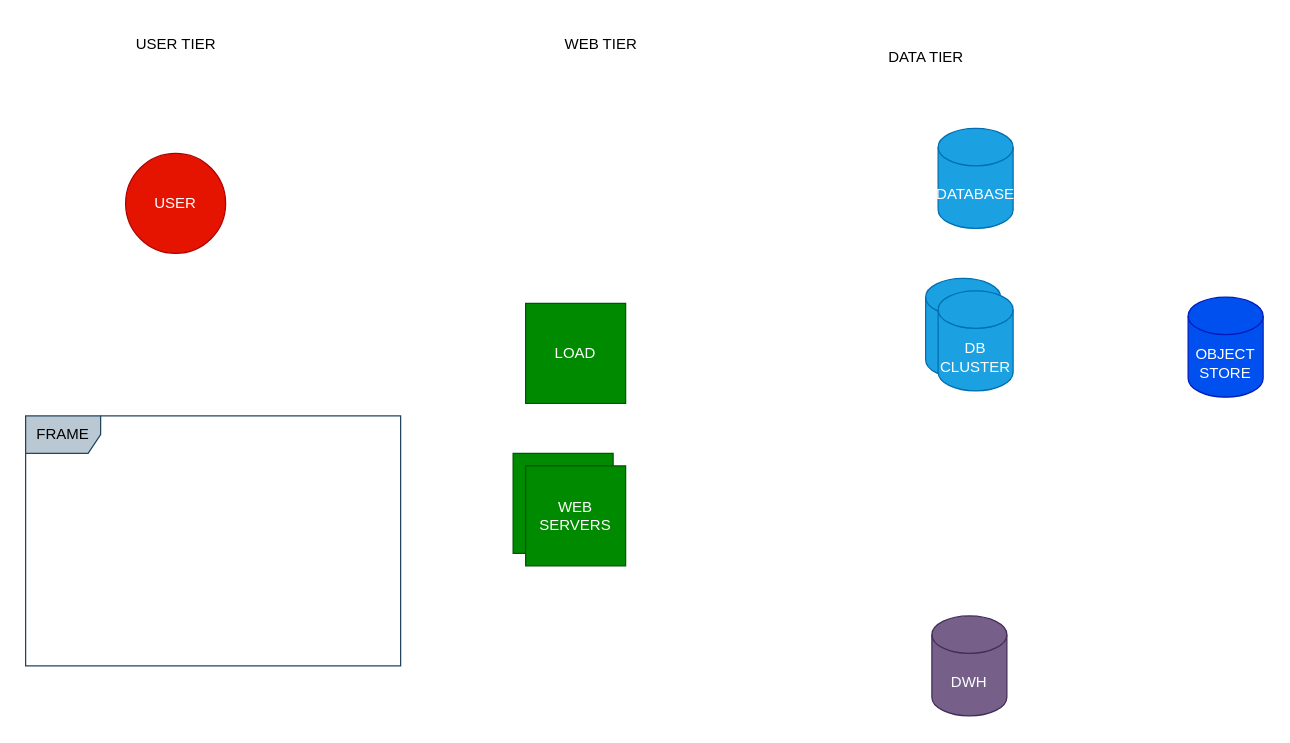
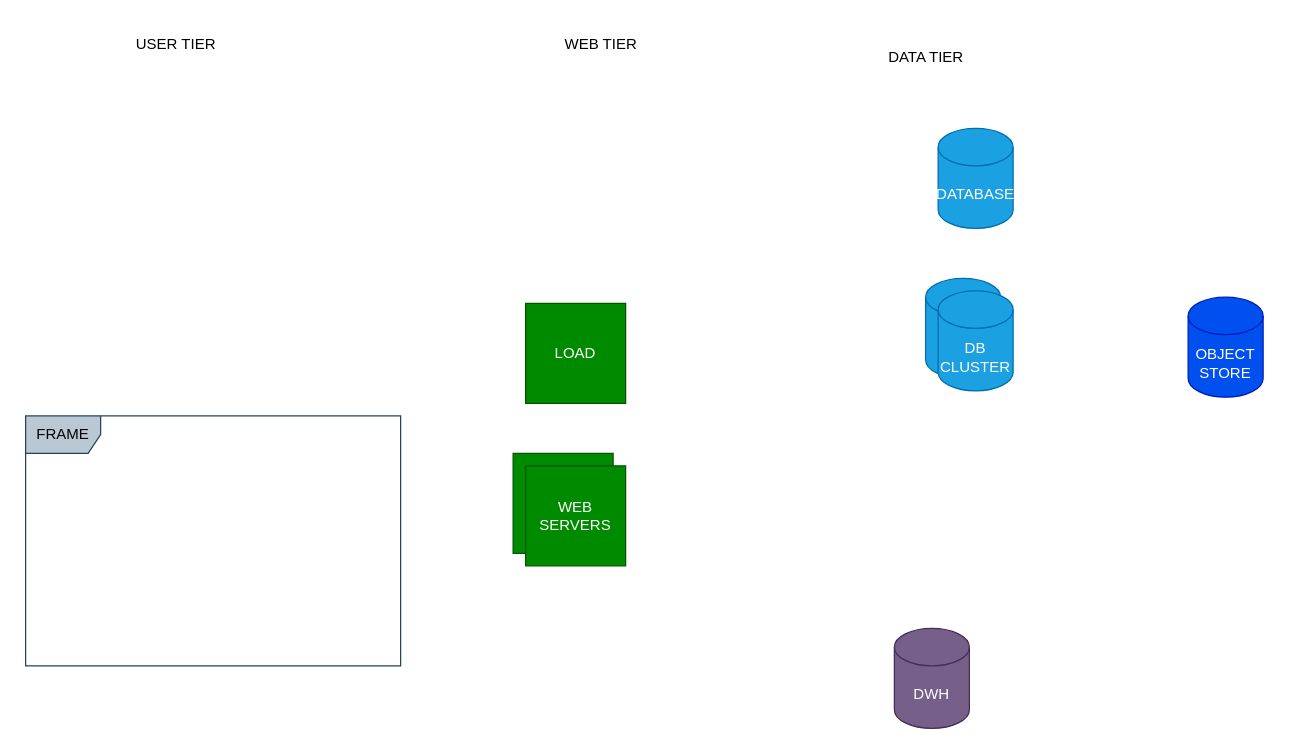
node "USER": removed
node "DWH": moved (969, 666) -> (932, 678)
